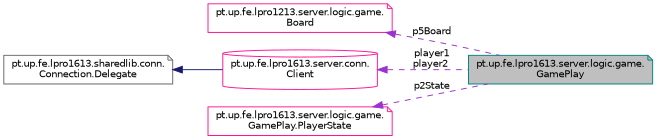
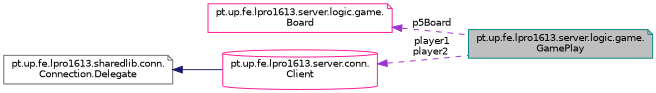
node "pt.up.fe.lpro1213.server.logic.game. Board": label "pt.up.fe.lpro1213.server.logic.game. Board" -> "pt.up.fe.lpro1613.server.logic.game. Board"
node "pt.up.fe.lpro1613.server.logic.game. GamePlay.PlayerState": removed
